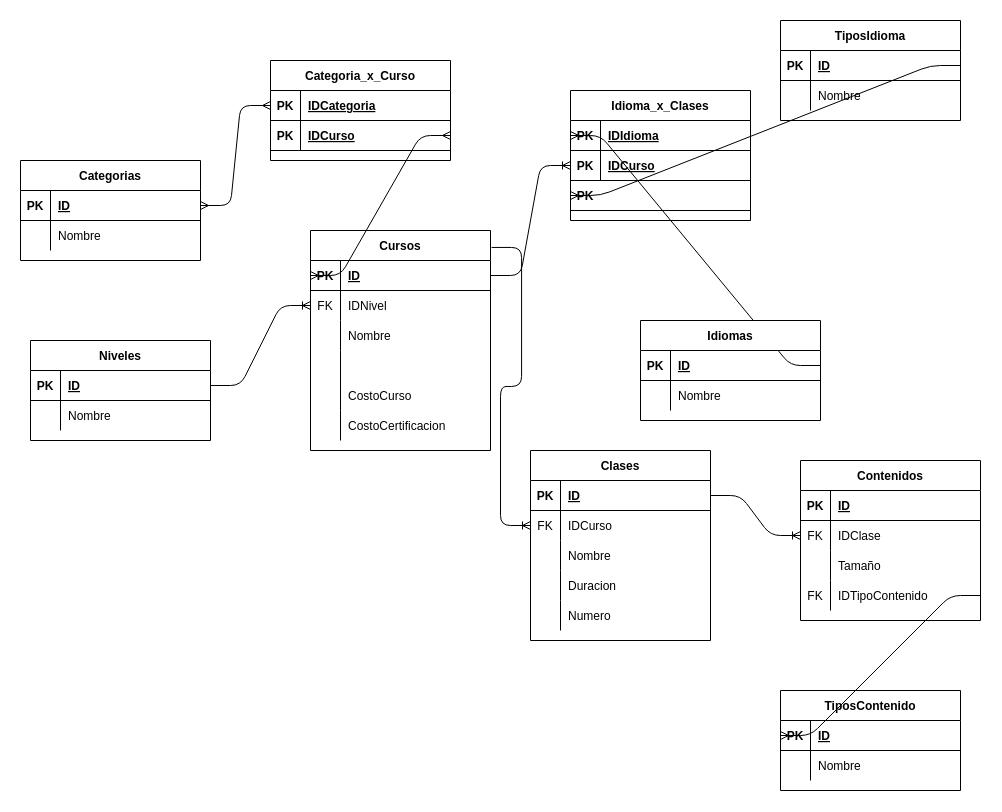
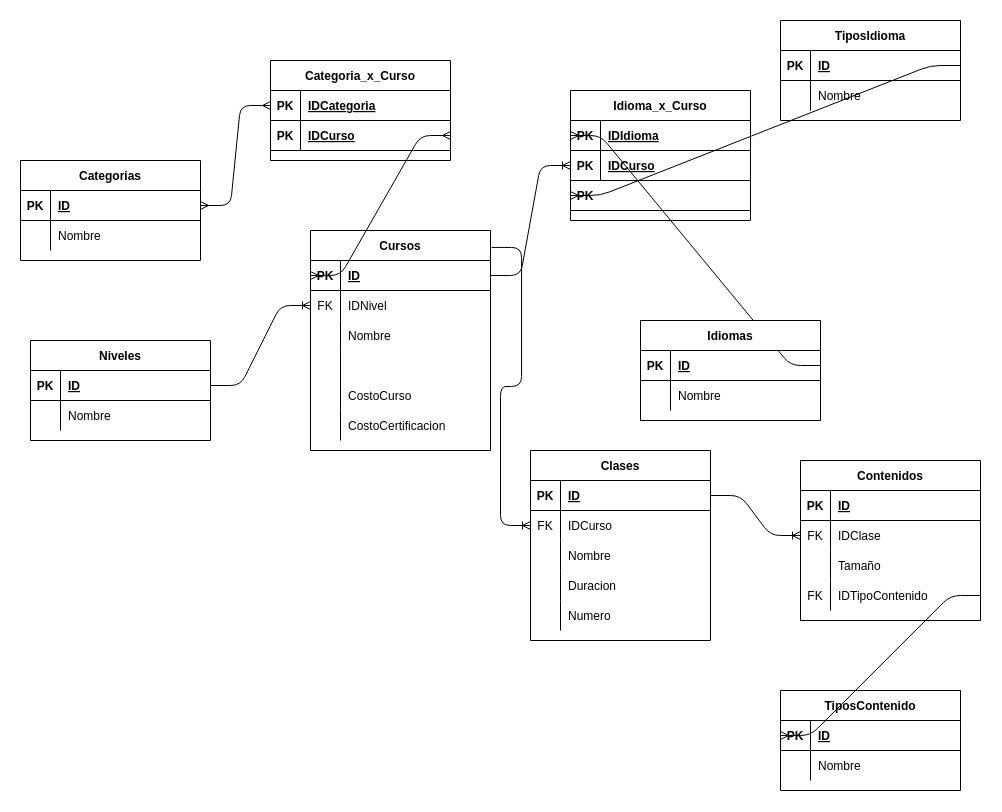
node "Idioma_x_Clases": label "Idioma_x_Clases" -> "Idioma_x_Curso"
